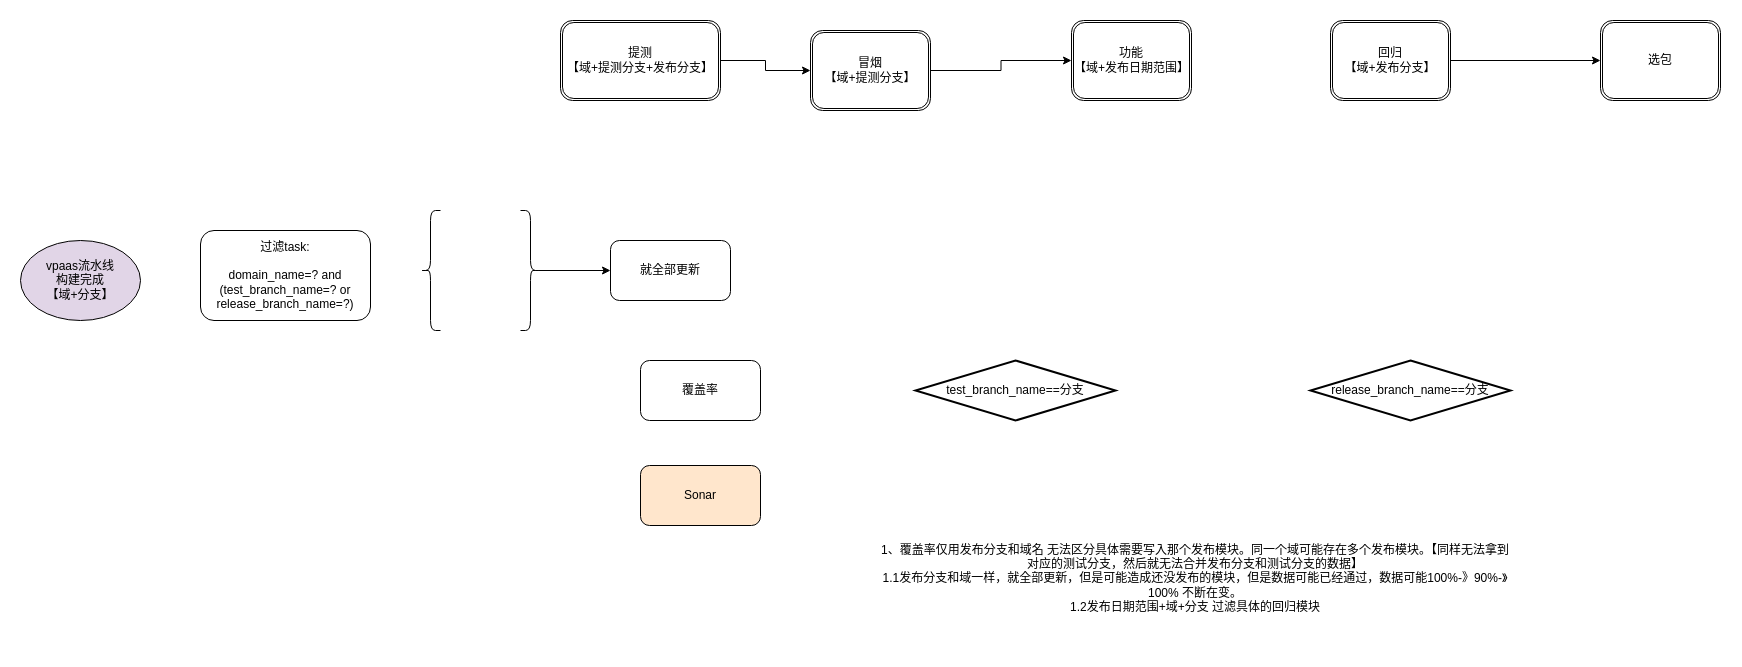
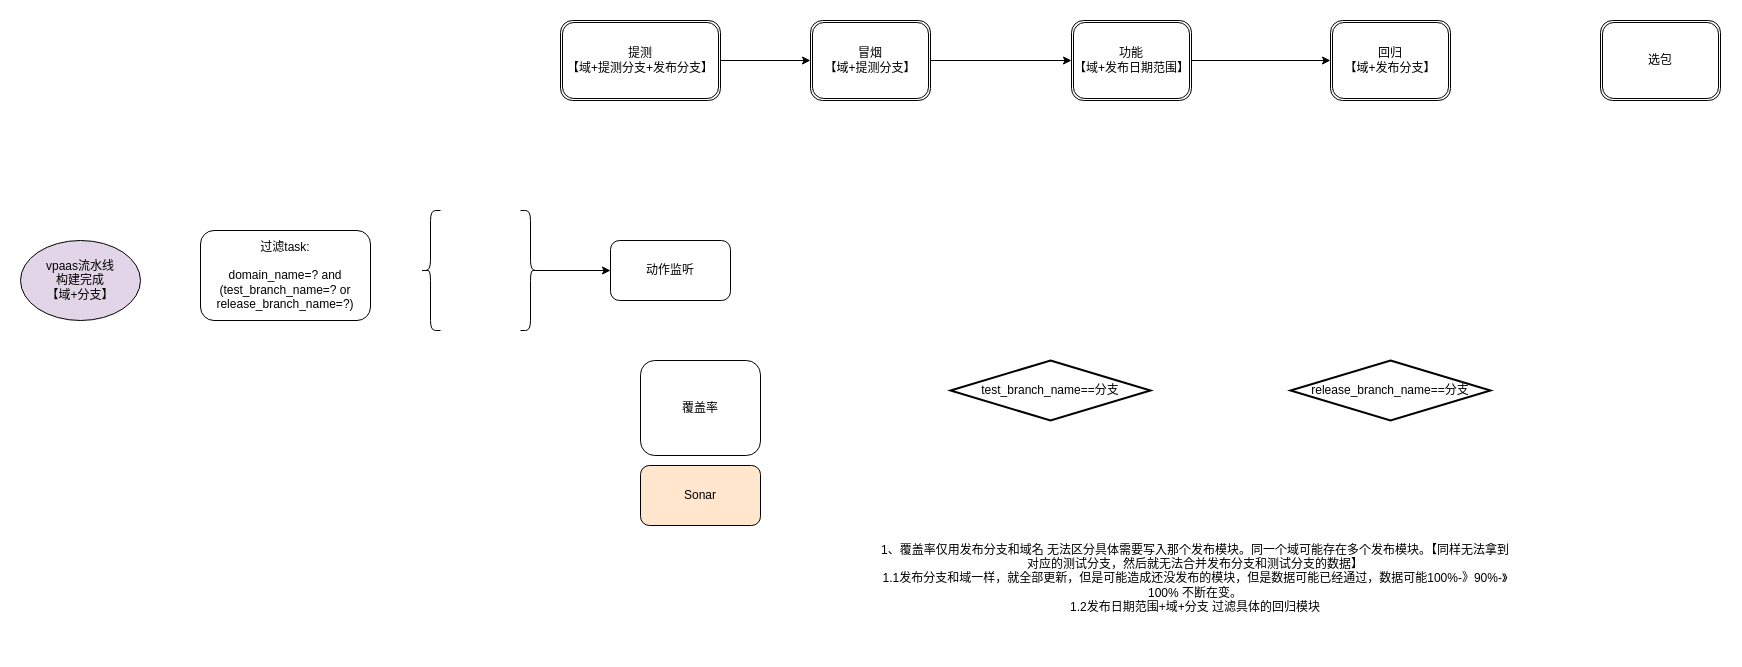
edge "功能 【域+发布日期范围】" -> "回归 【域+发布分支】": added
edge "回归 【域+发布分支】" -> "选包": removed
node "冒烟 【域+提测分支】": moved (871, 71) -> (871, 61)
node "就全部更新": label "就全部更新" -> "动作监听"
node "覆盖率": size 120x60 -> 120x95
node "test_branch_name==分支": moved (1016, 391) -> (1051, 391)
node "release_branch_name==分支": moved (1411, 391) -> (1391, 391)
